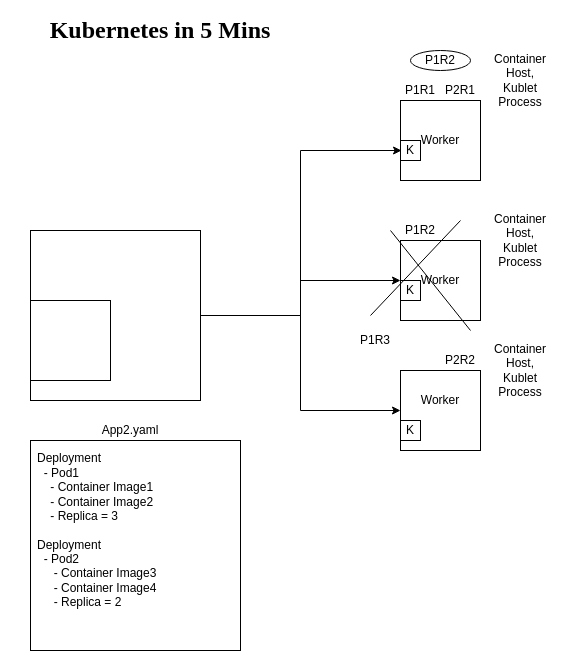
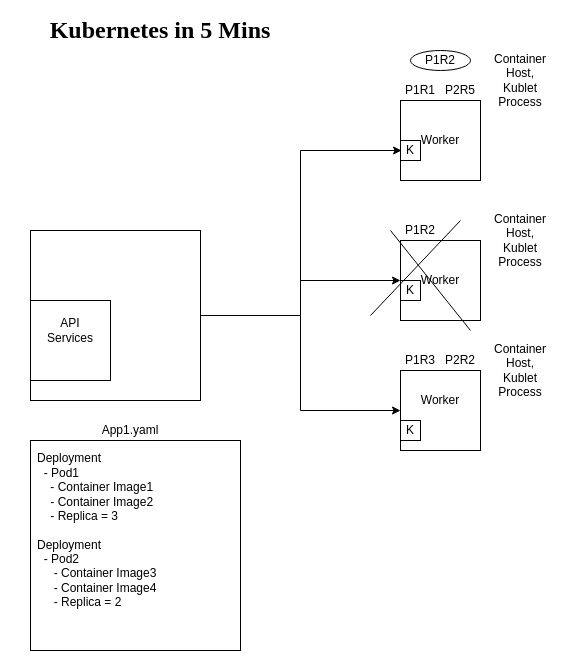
node "P2R1": label "P2R1" -> "P2R5"
node "API Services": added
node "P1R3": moved (376, 341) -> (421, 361)
node "App2.yaml": label "App2.yaml" -> "App1.yaml"
